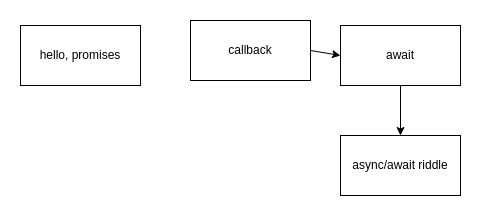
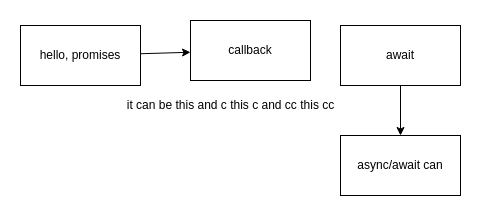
edge "callback" -> "await": removed
edge "hello, promises" -> "callback": added
node "it can be this and c this c and cc this cc": added
node "async/await riddle": label "async/await riddle" -> "async/await can"
